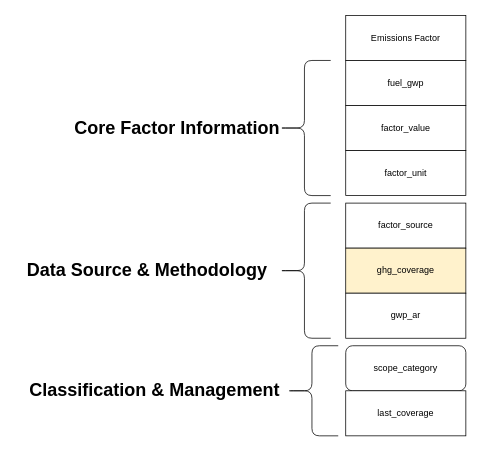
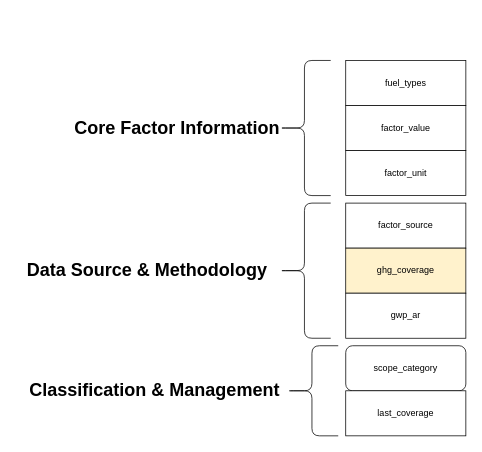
node "Emissions Factor": removed
node "fuel_gwp": label "fuel_gwp" -> "fuel_types"
